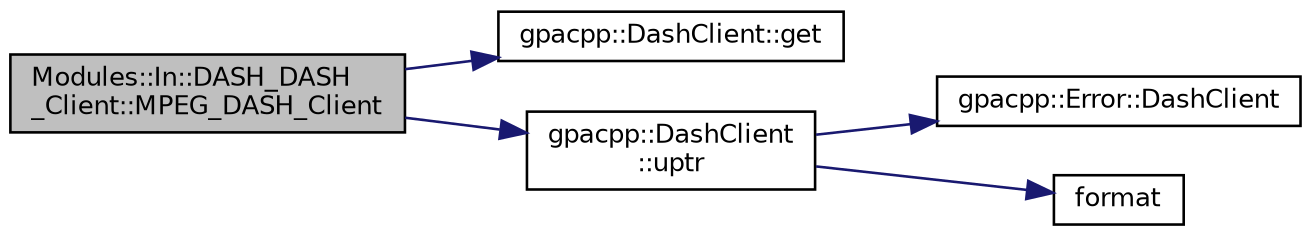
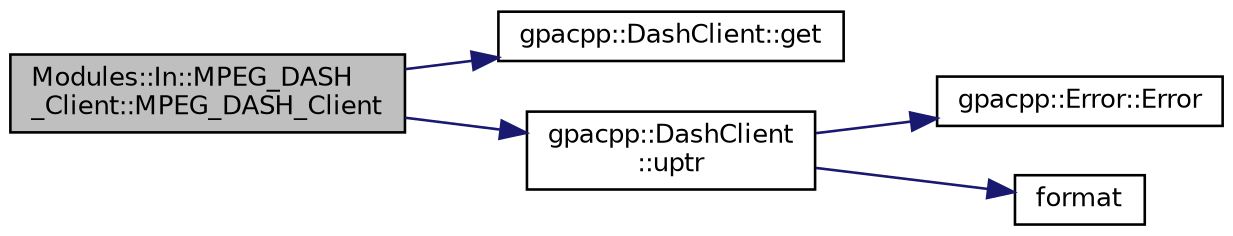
node "Modules::In::DASH_DASH _Client::MPEG_DASH_Client": label "Modules::In::DASH_DASH _Client::MPEG_DASH_Client" -> "Modules::In::MPEG_DASH _Client::MPEG_DASH_Client"
node "gpacpp::Error::DashClient": label "gpacpp::Error::DashClient" -> "gpacpp::Error::Error"
